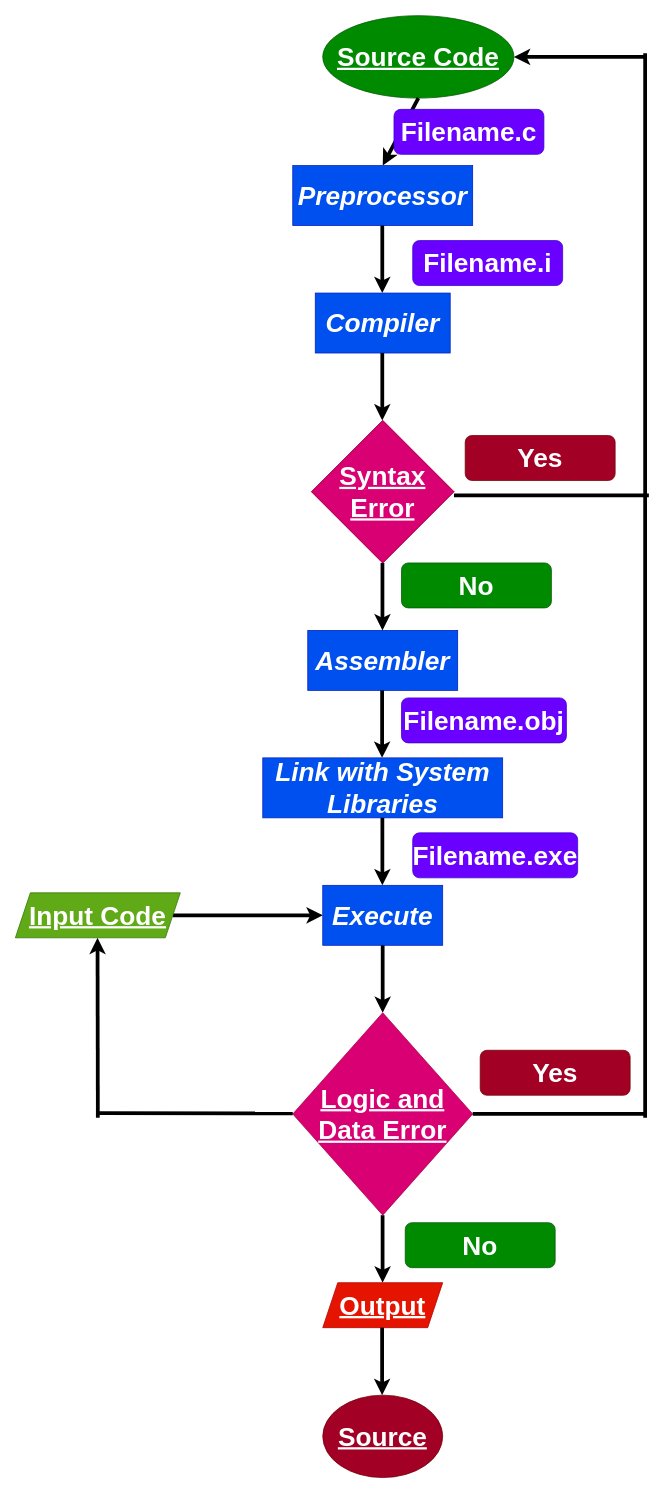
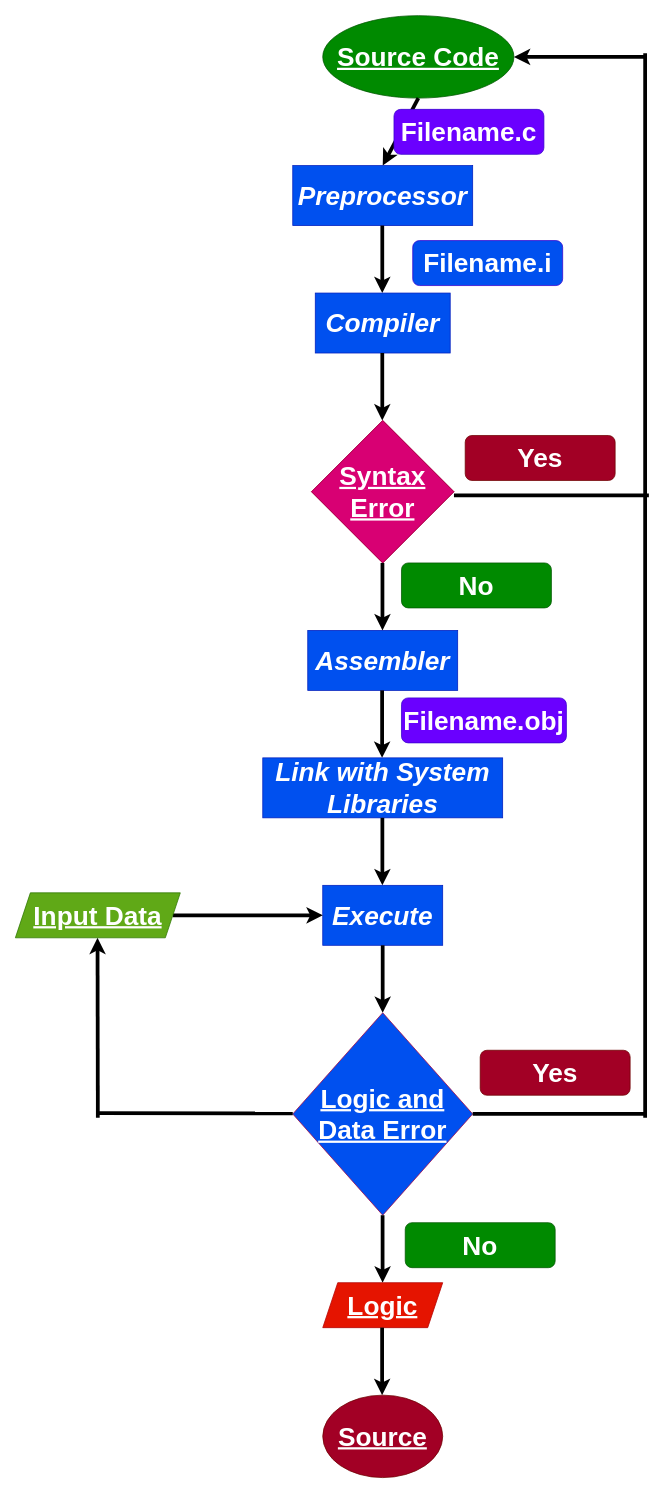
node "Filename.i": fillcolor #6a00ff -> #0050ef
node "Filename.exe": removed
node "Input Code": label "Input Code" -> "Input Data"
node "Logic and Data Error": fillcolor #d80073 -> #0050ef
node "Output": label "Output" -> "Logic"
